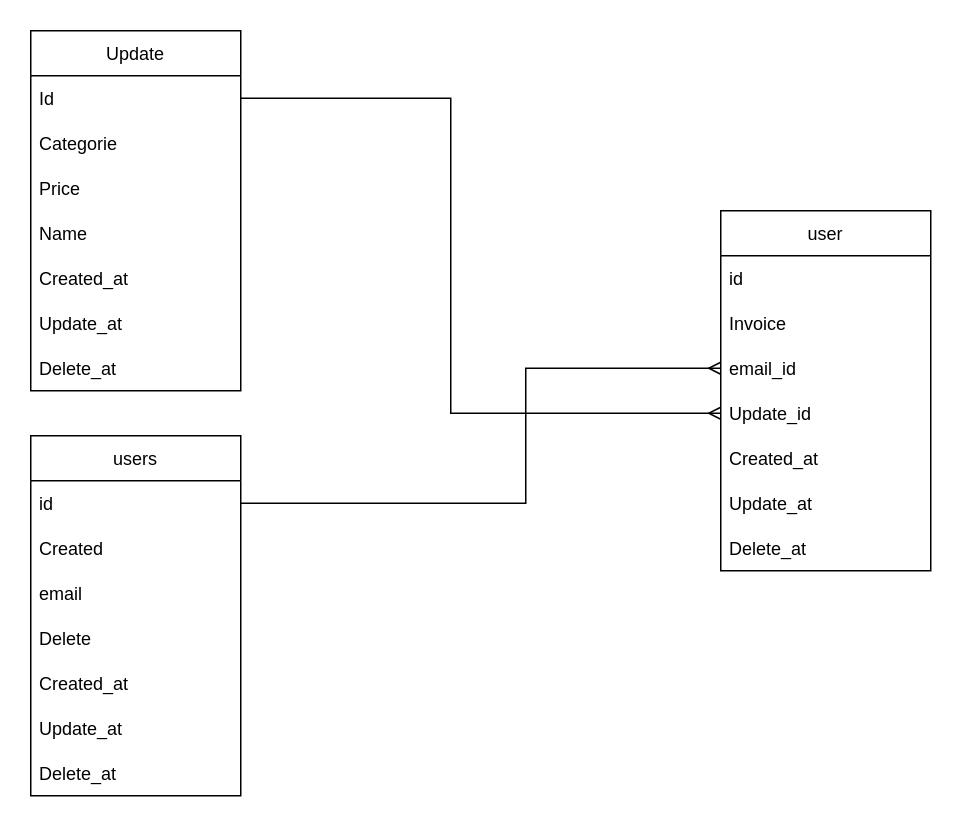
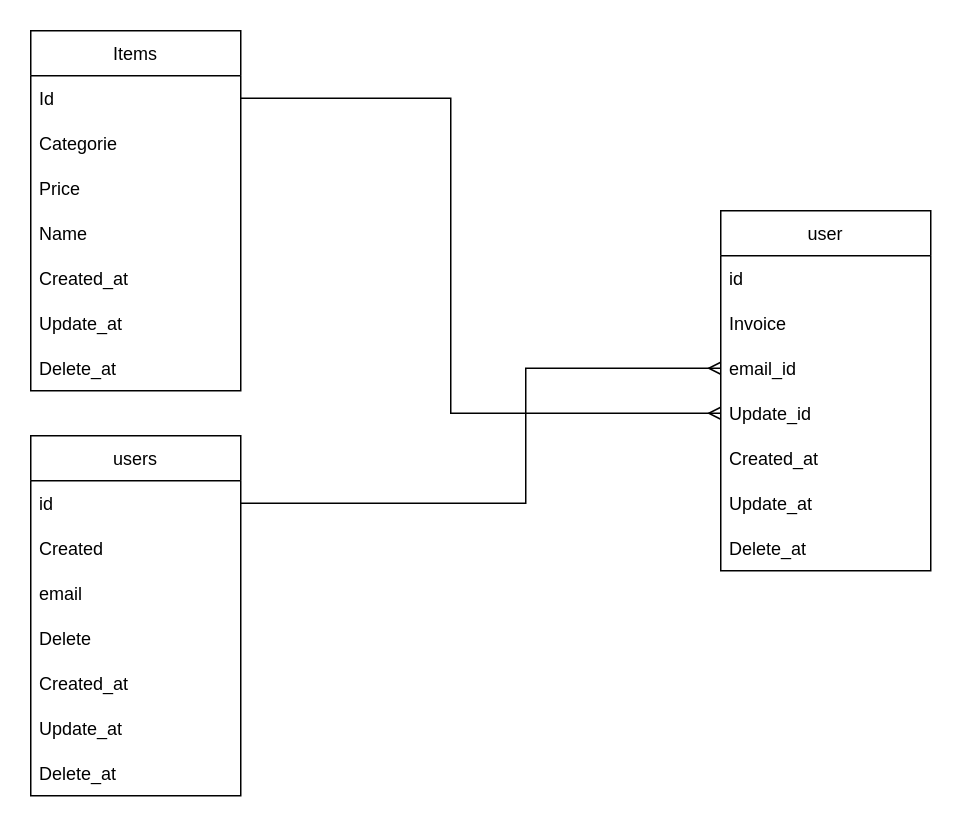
node "Update": label "Update" -> "Items"
